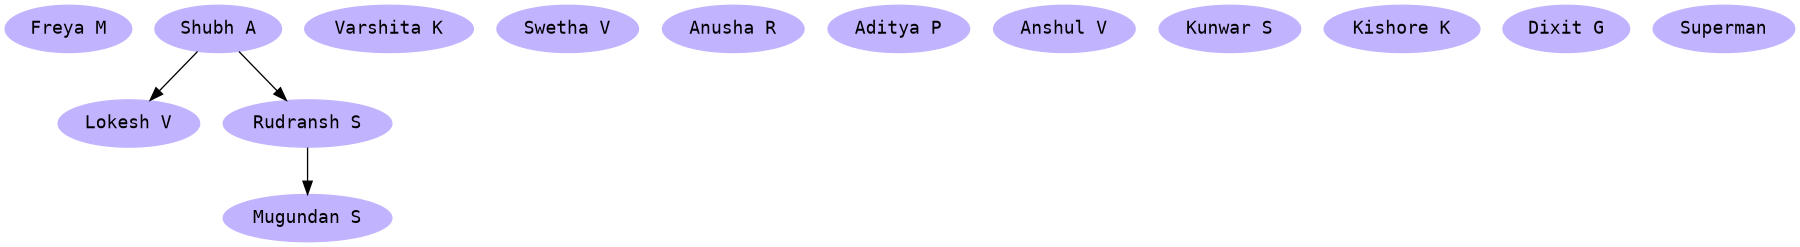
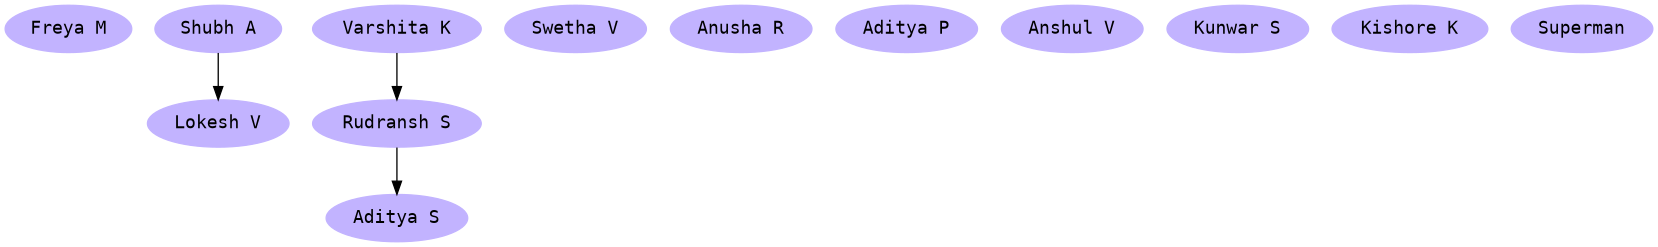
node "Dixit G": removed
edge "Shubh A" -> "Rudransh S": now "Varshita K" -> "Rudransh S"
node "Mugundan S": label "Mugundan S" -> "Aditya S"
